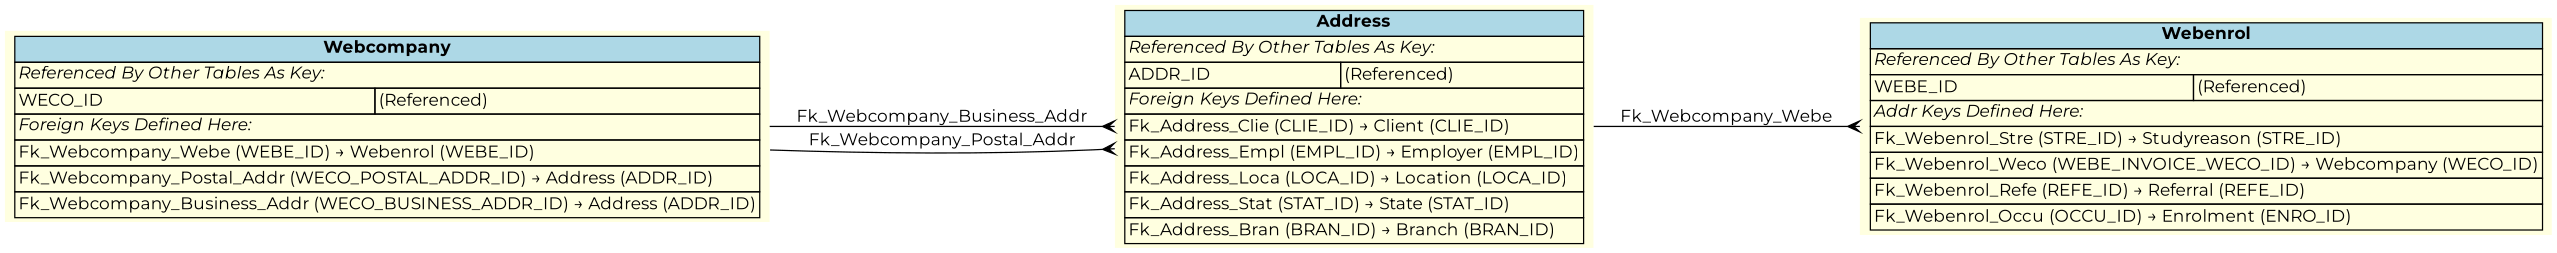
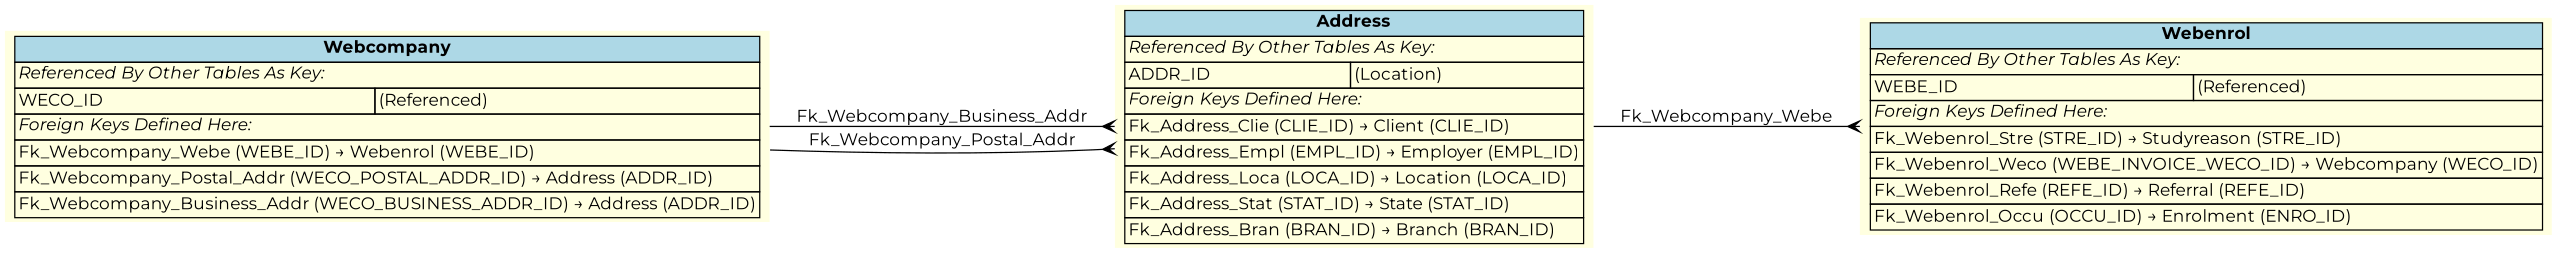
node "Address": text "(Referenced)" -> "(Location)"
node "Webenrol": text "Addr Keys Defined Here:" -> "Foreign Keys Defined Here:"
